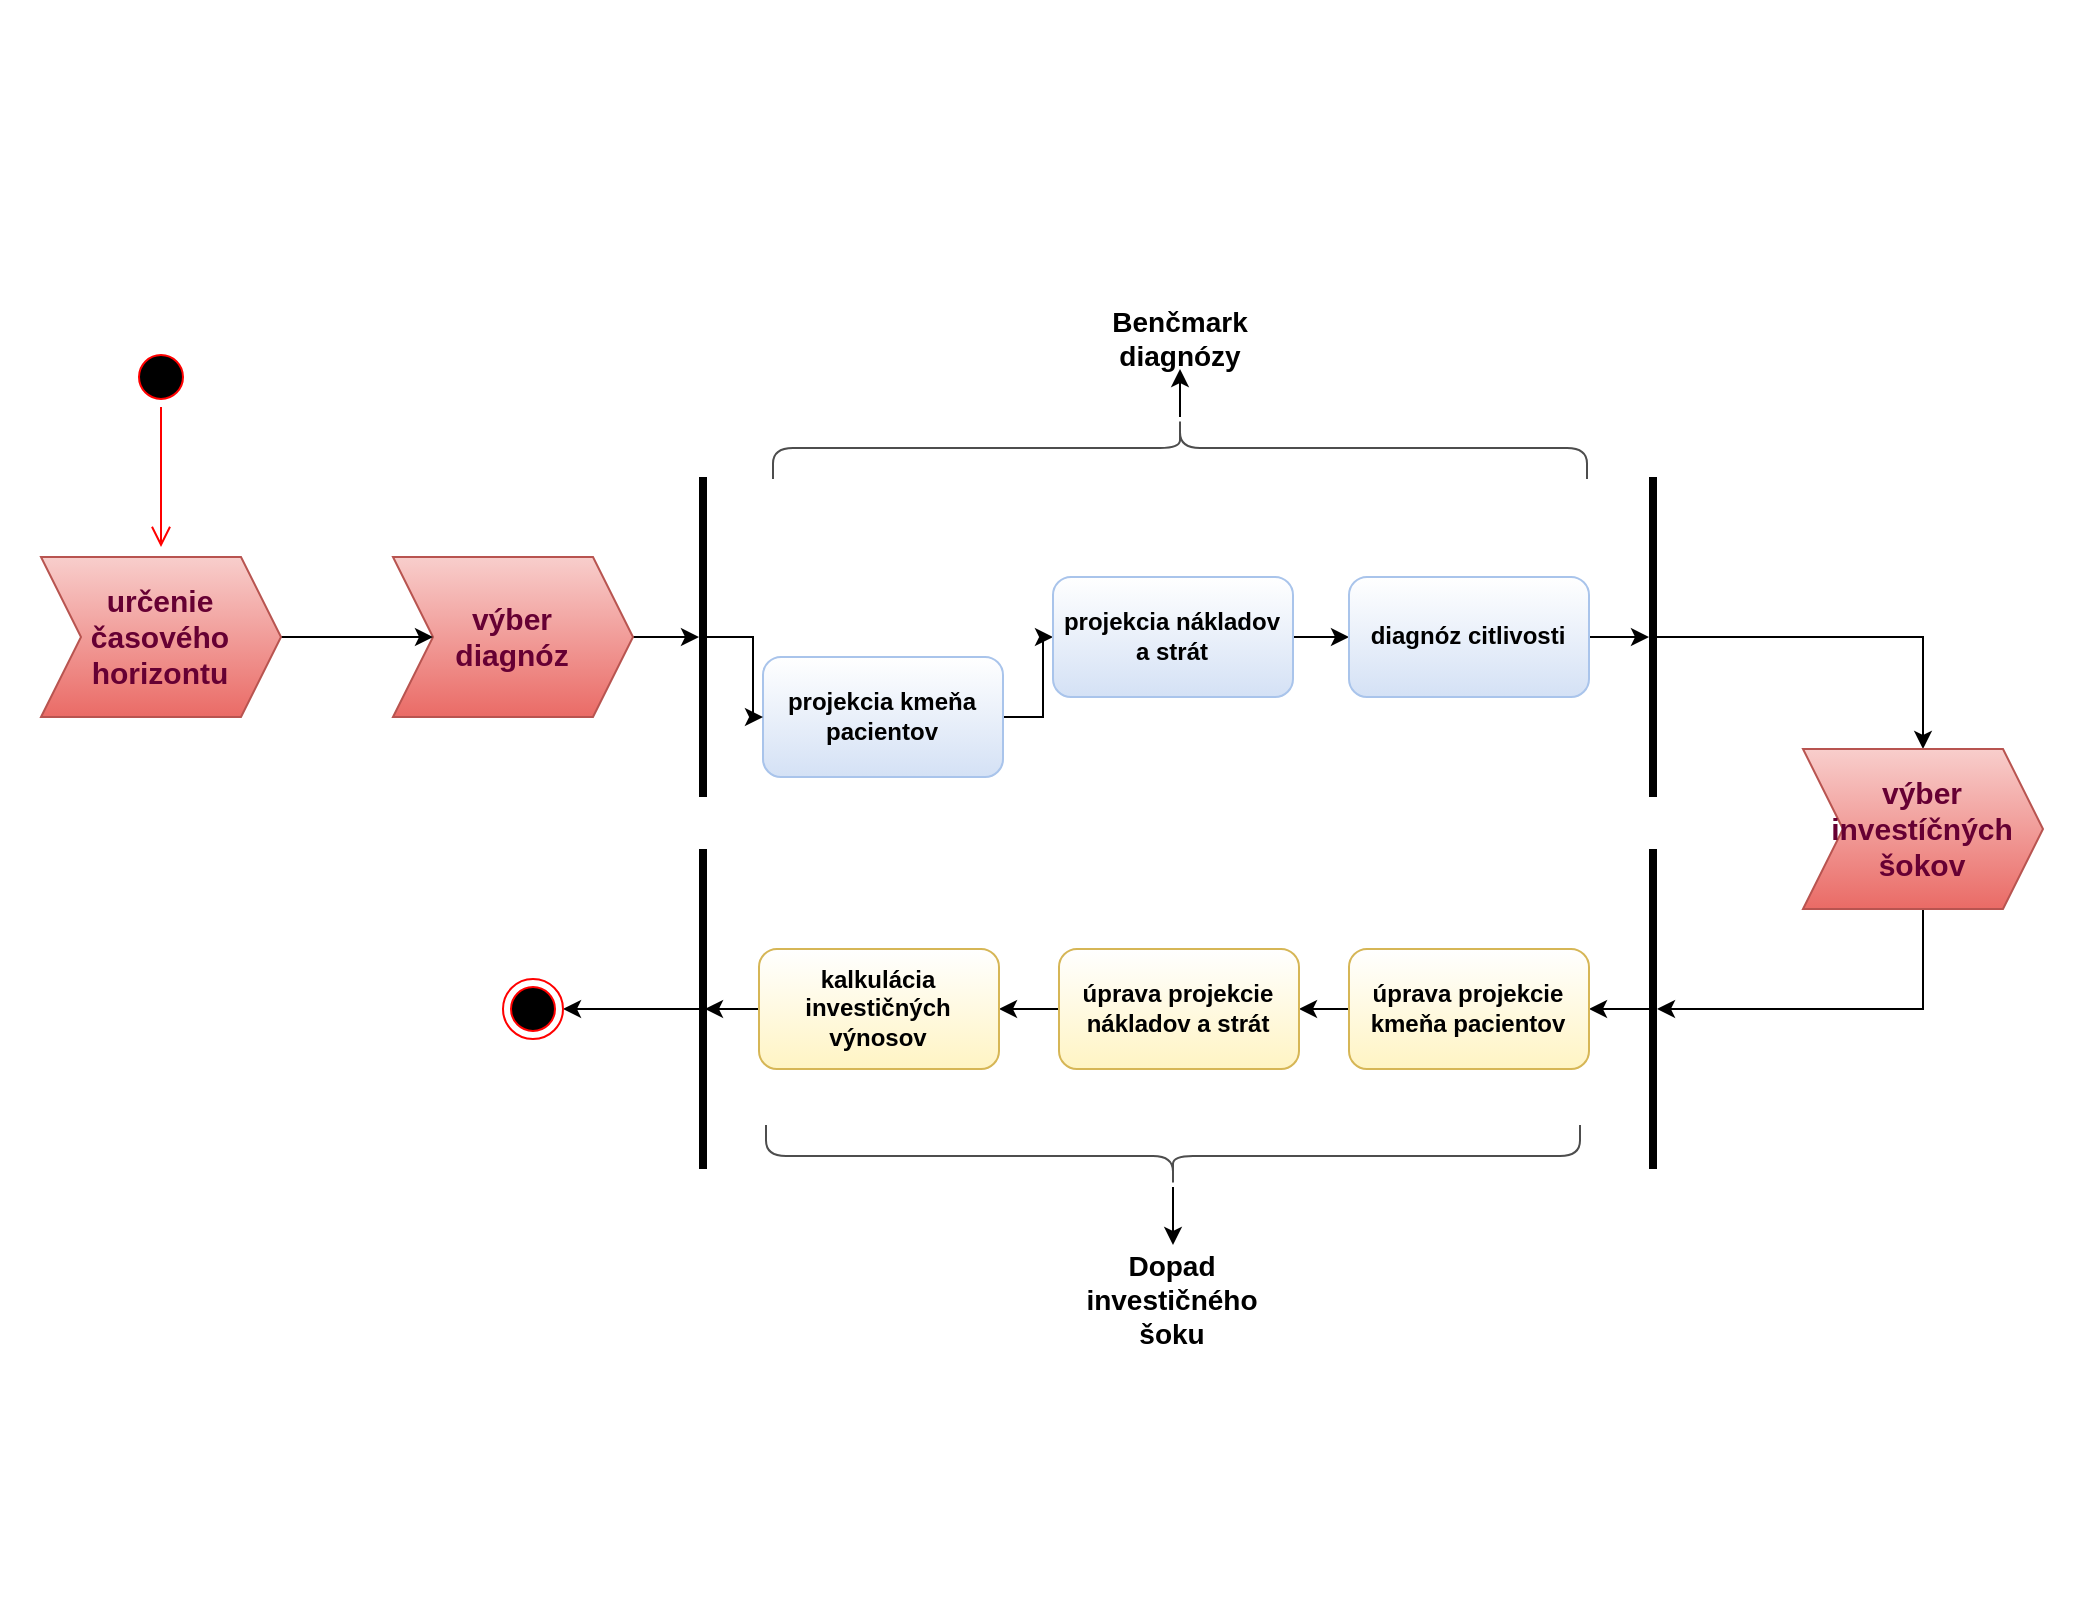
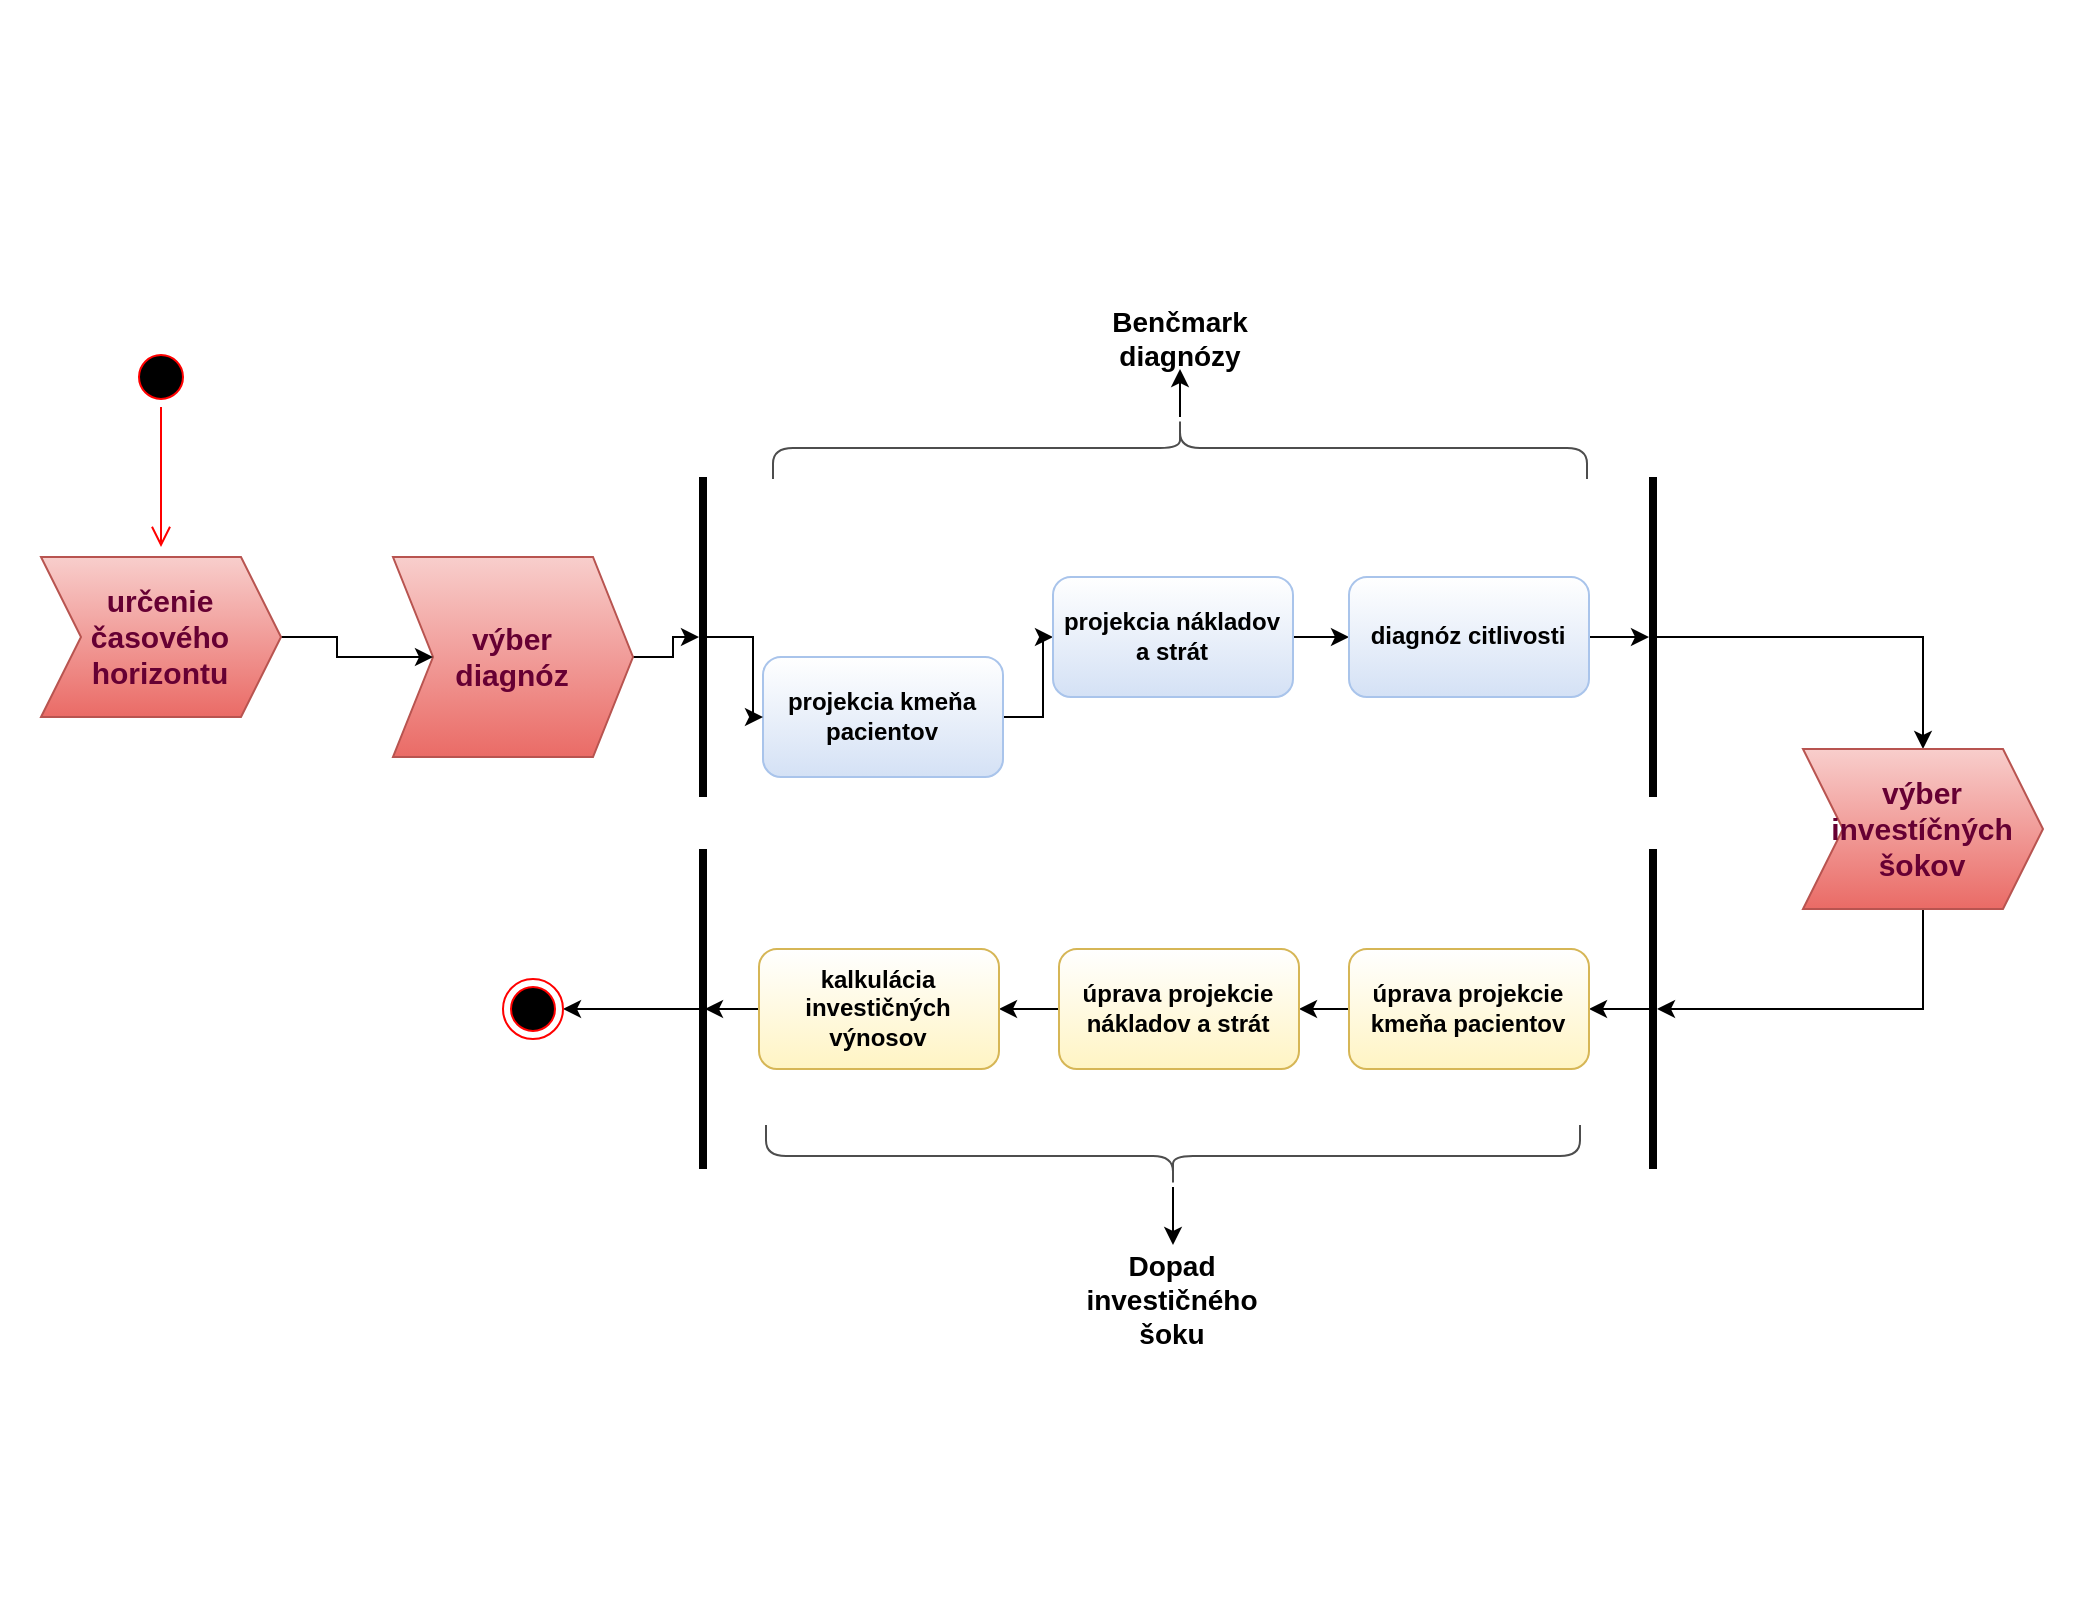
node "výber diagnóz": size 240x160 -> 240x200
